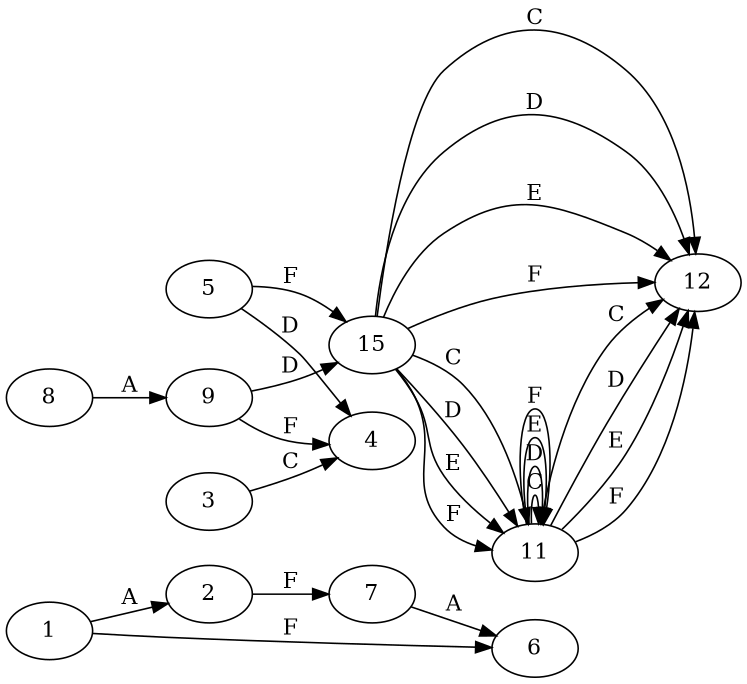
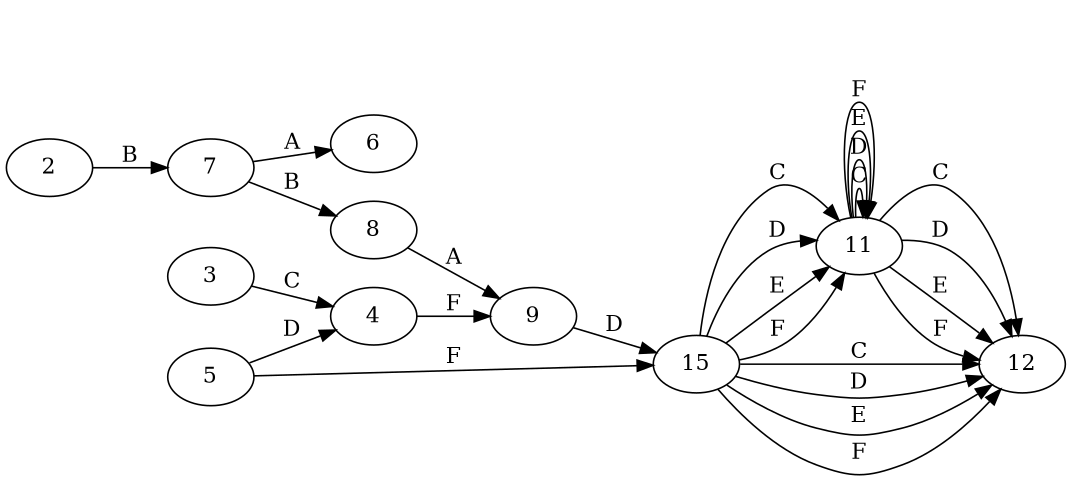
edge "7" -> "8": added, label "B"
edge "9" -> "4": reversed
edge "2" -> "7": label "F" -> "B"
node "1": removed
